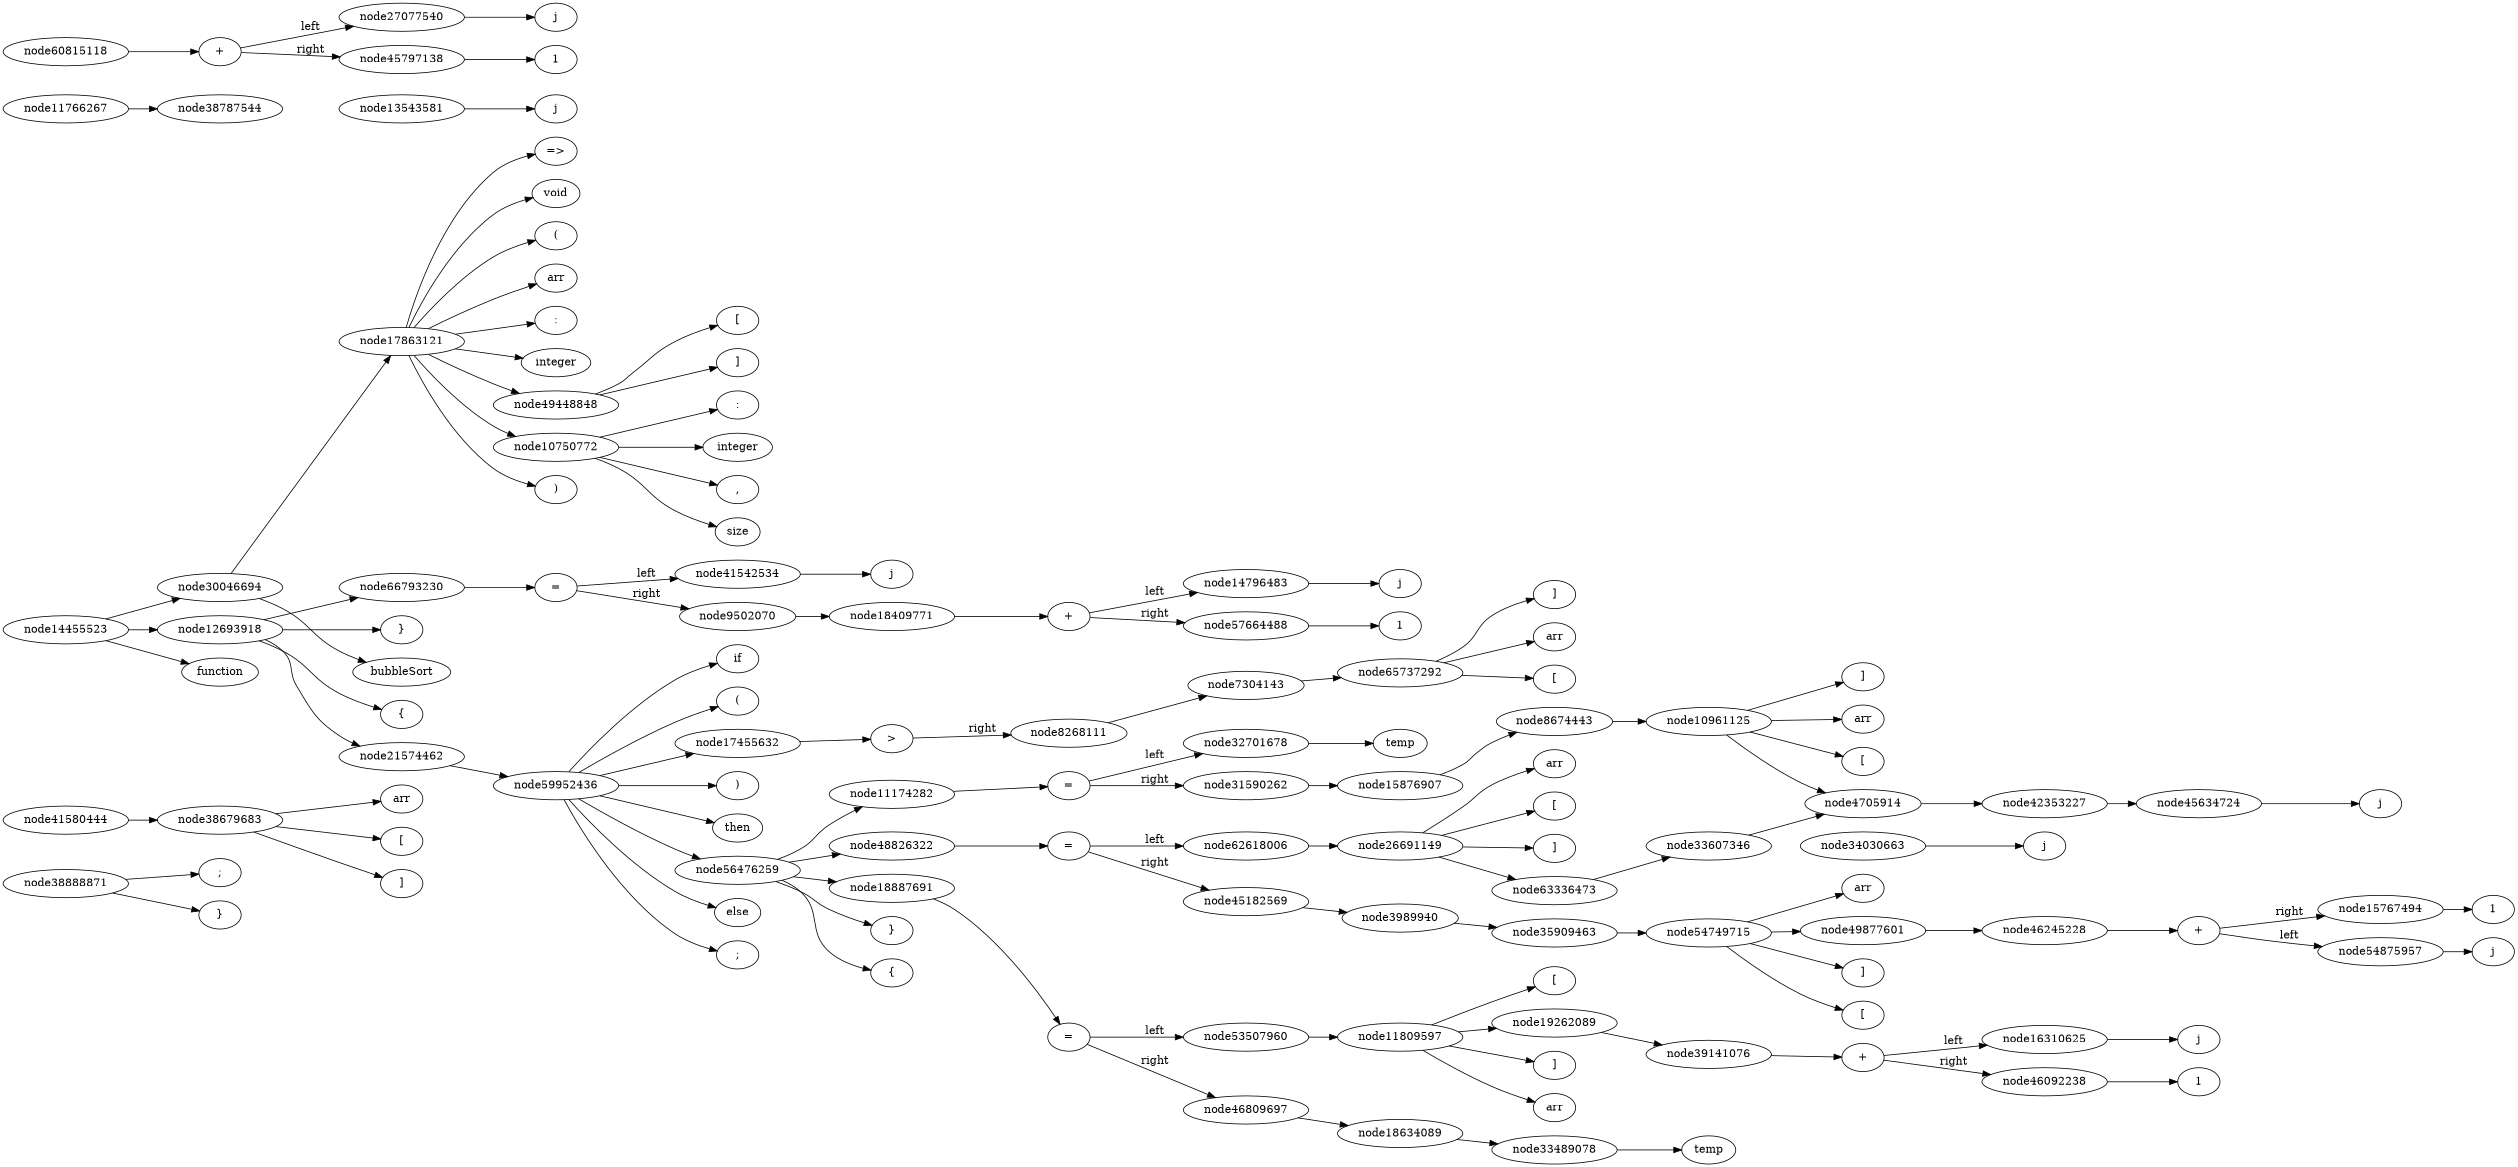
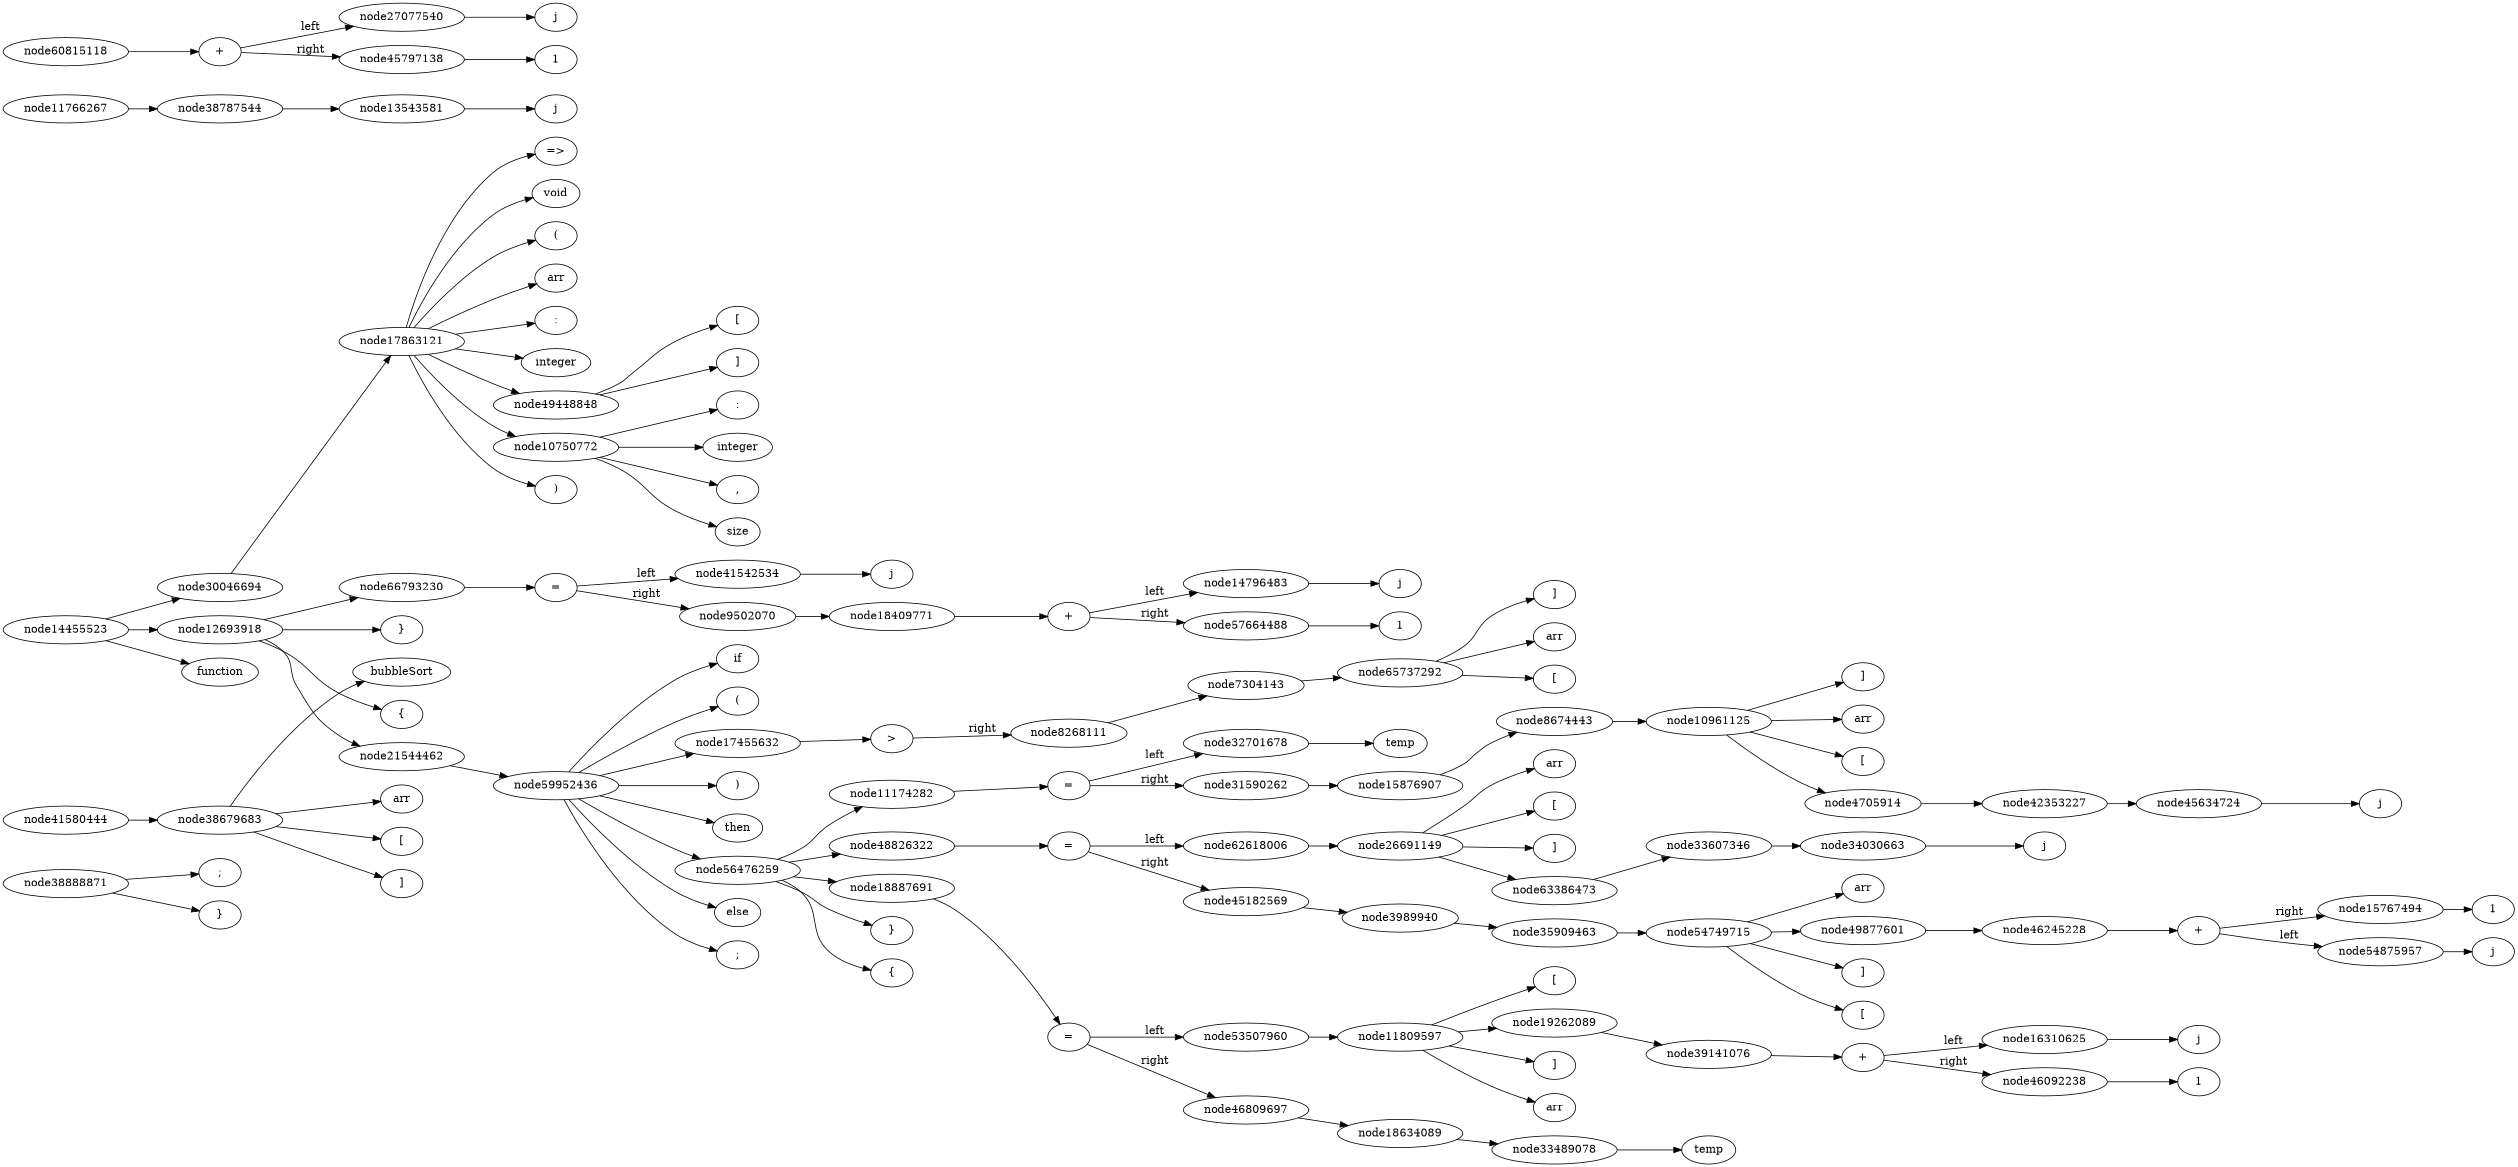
edge "node38787544" -> "node13543581": added
edge "node30046694" -> "bubbleSort": now "node38679683" -> "bubbleSort"
node "node21574462": label "node21574462" -> "node21544462"
edge "node33607346" -> "node4705914": now "node33607346" -> "node34030663"
node "node63336473": label "node63336473" -> "node63386473"
